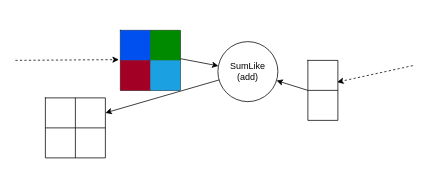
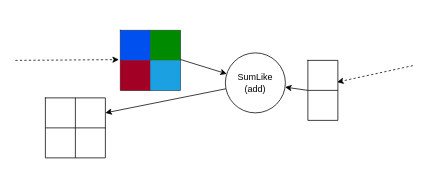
node "SumLike (add)": moved (248, 72) -> (255, 83)
